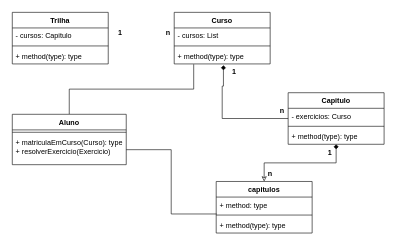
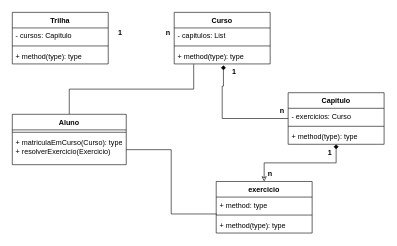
node "- cursos: List": label "- cursos: List" -> "- capitulos: List"
node "capitulos": label "capitulos" -> "exercicio"
